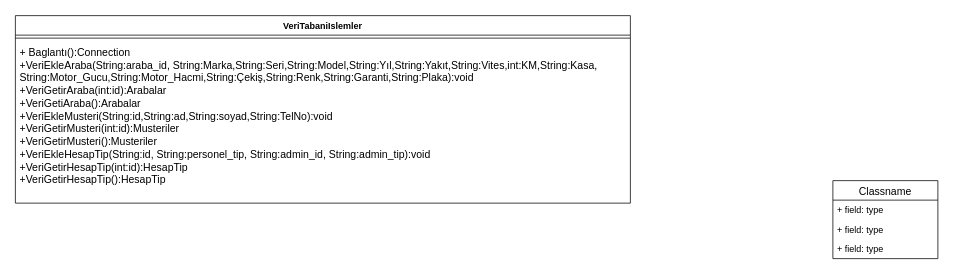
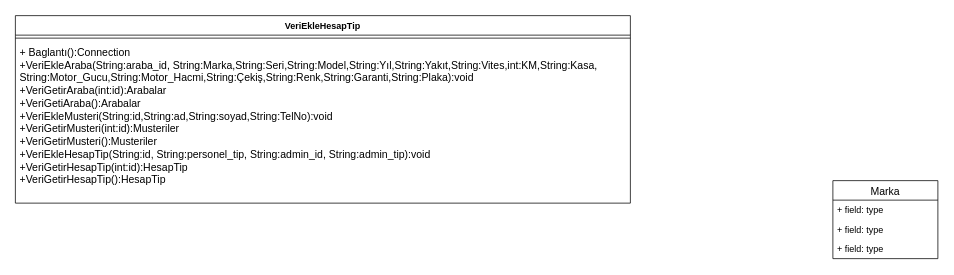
node "VeriTabaniIslemler": label "VeriTabaniIslemler" -> "VeriEkleHesapTip"
node "Classname": label "Classname" -> "Marka"
